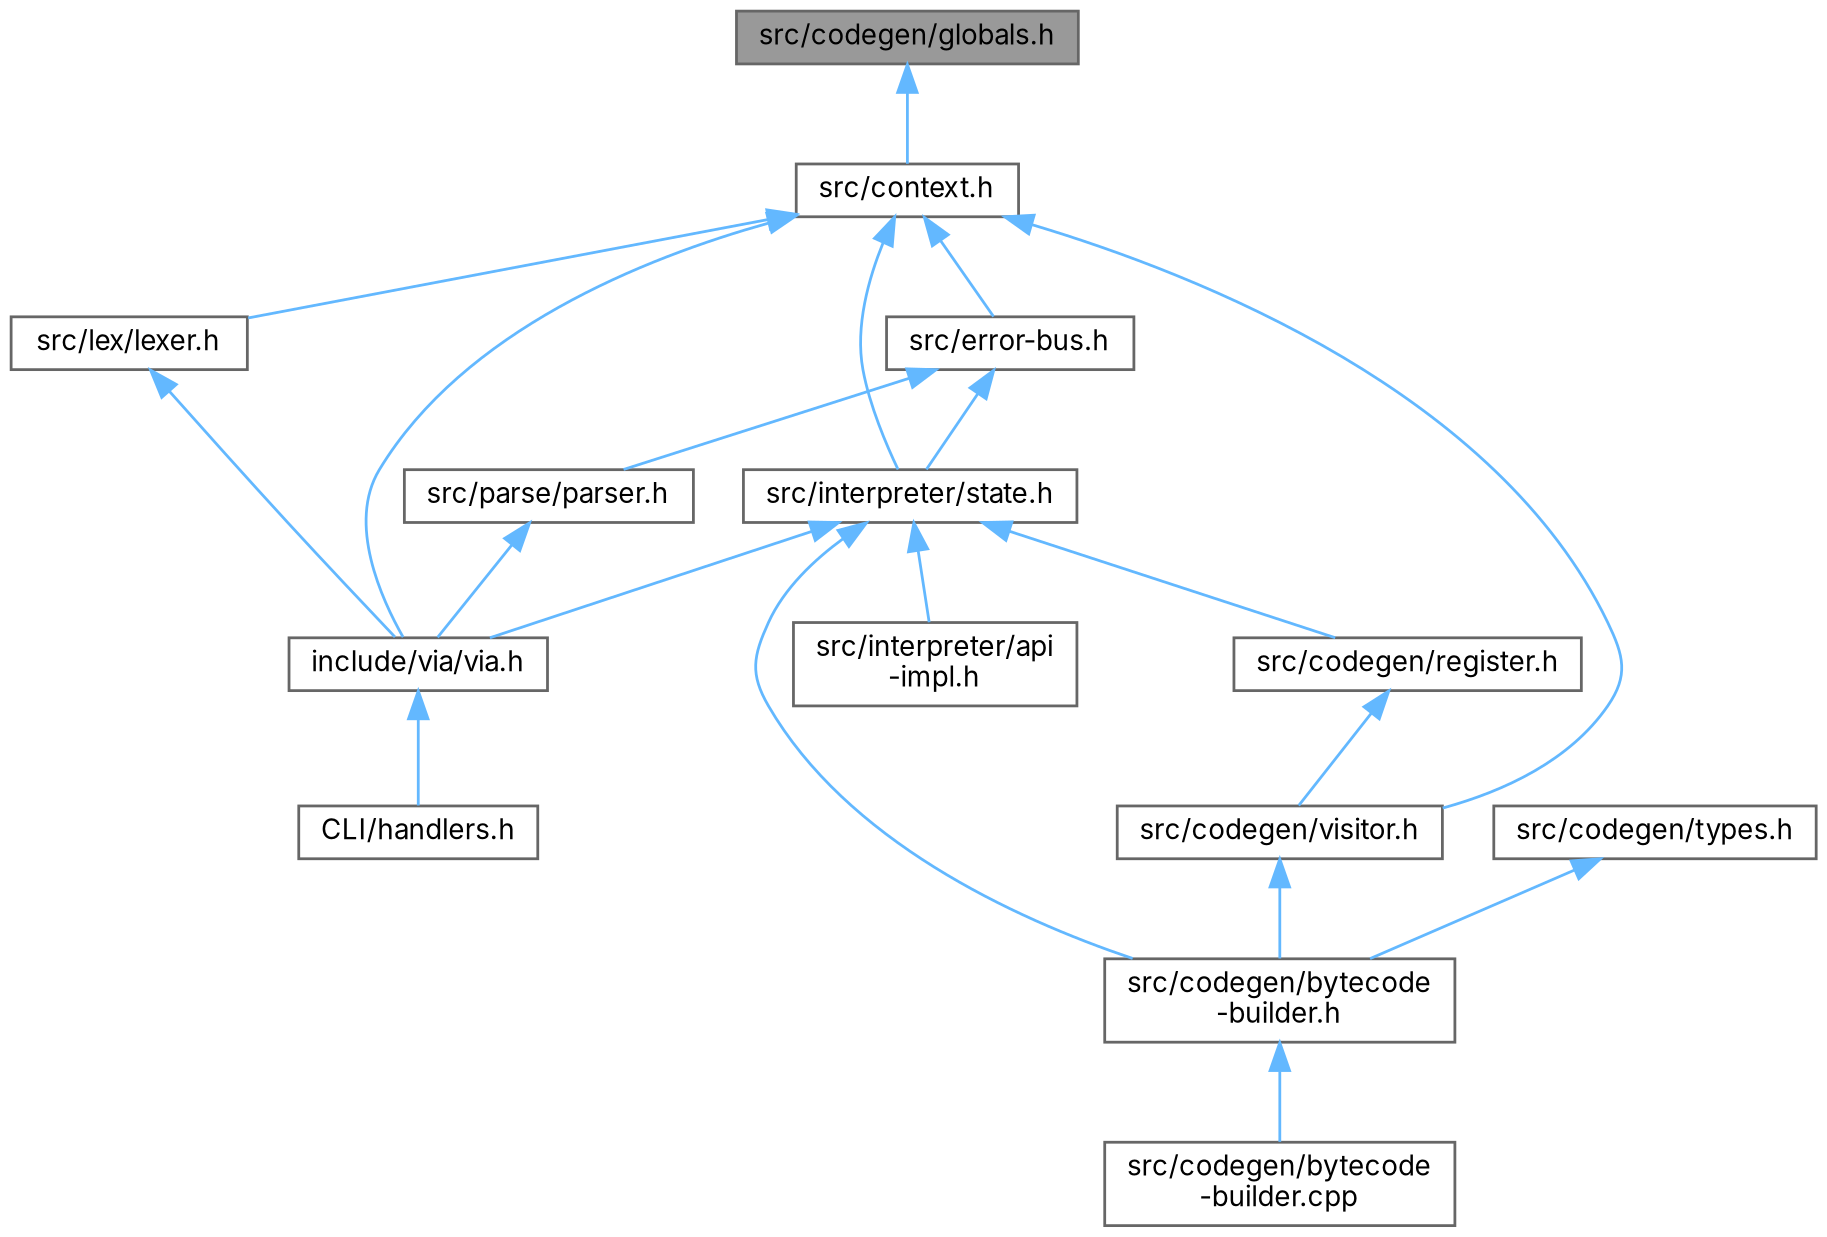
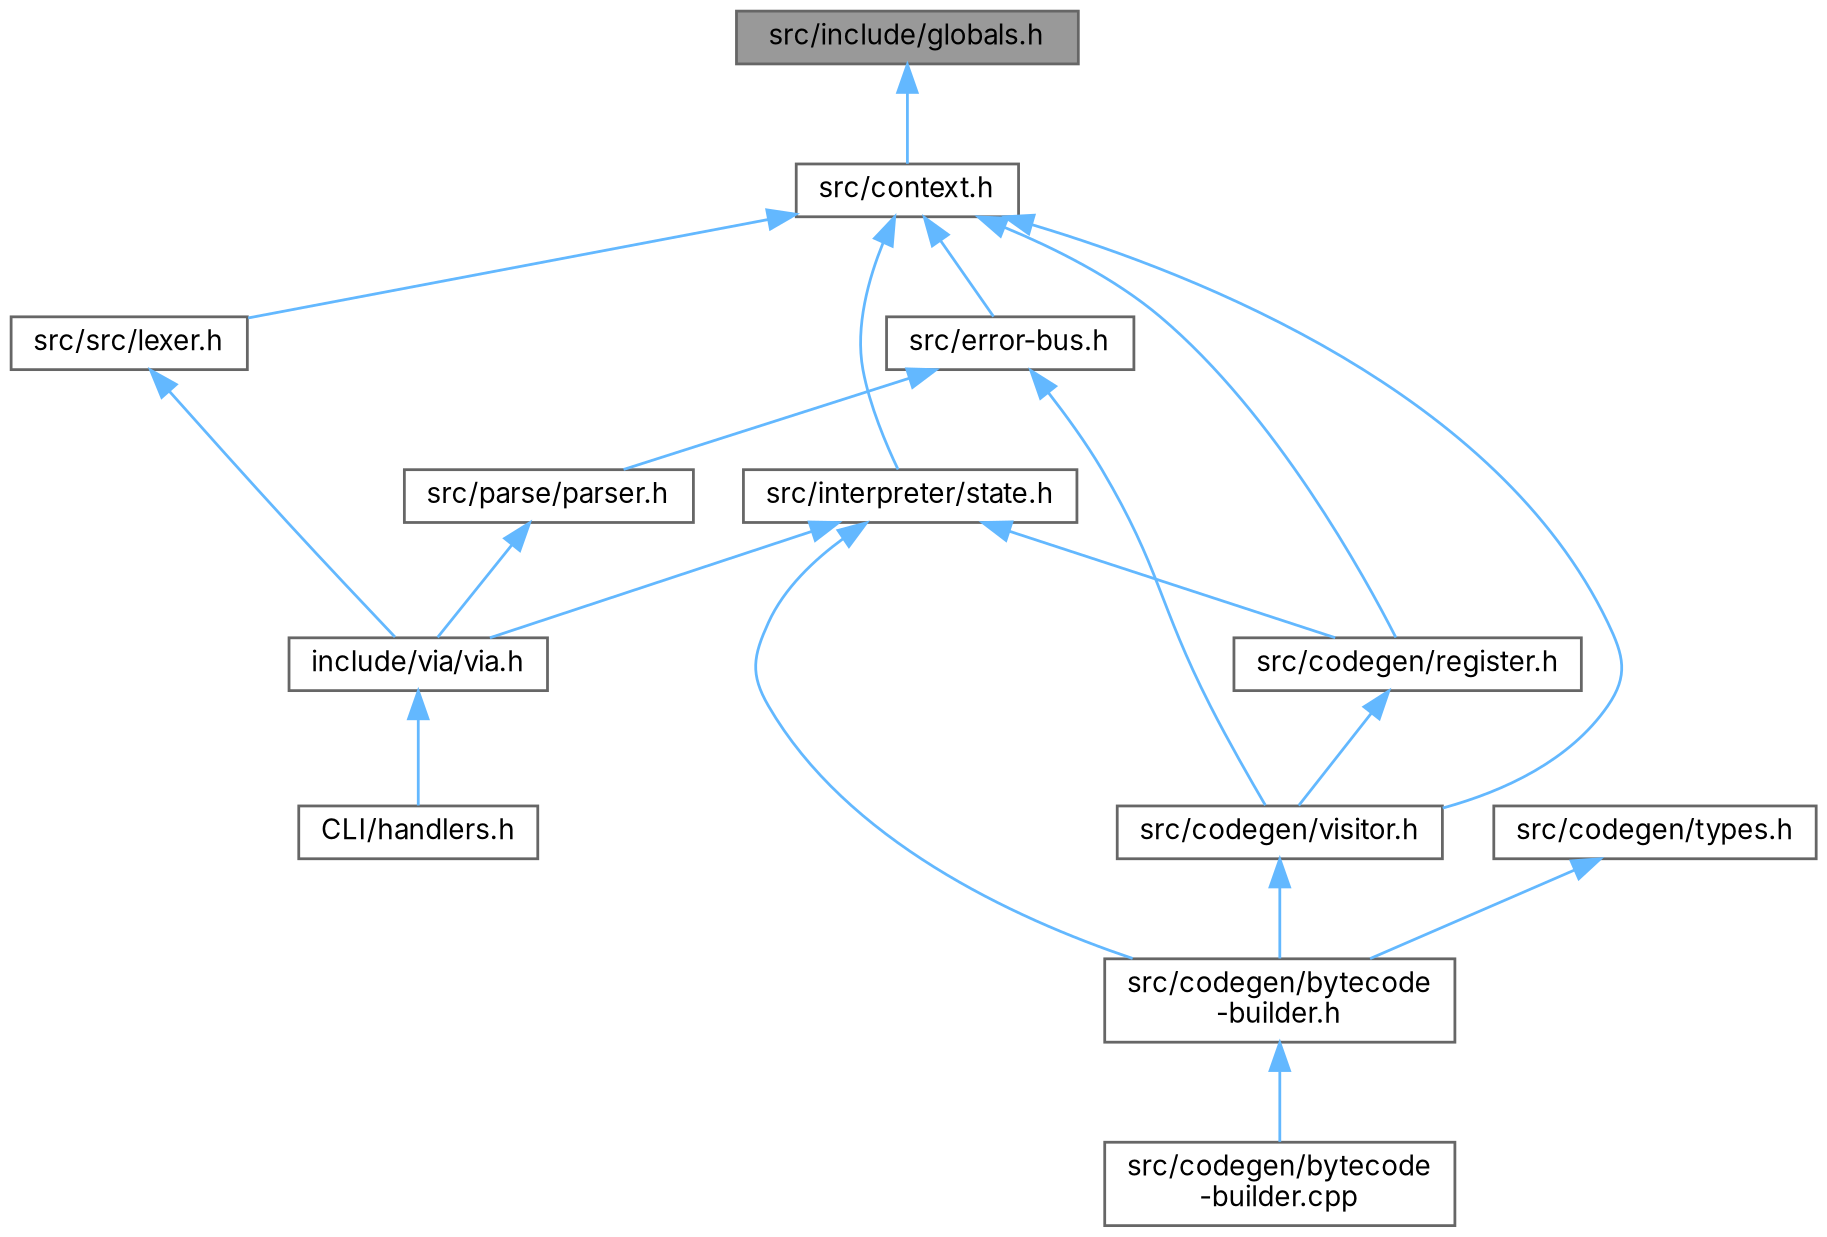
node "src/codegen/globals.h": label "src/codegen/globals.h" -> "src/include/globals.h"
node "src/lex/lexer.h": label "src/lex/lexer.h" -> "src/src/lexer.h"
edge "include/via/via.h" -> "src/context.h": now "src/codegen/register.h" -> "src/context.h"
edge "src/interpreter/state.h" -> "src/error-bus.h": now "src/codegen/visitor.h" -> "src/error-bus.h"
node "src/interpreter/api -impl.h": removed
